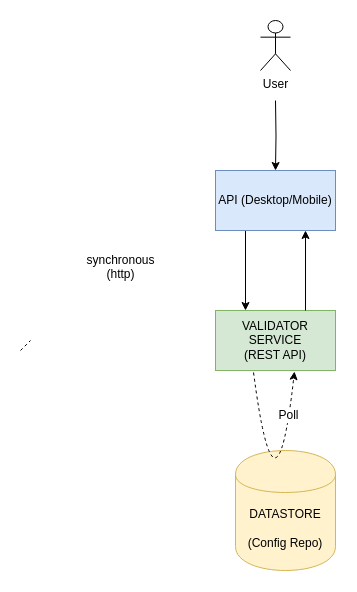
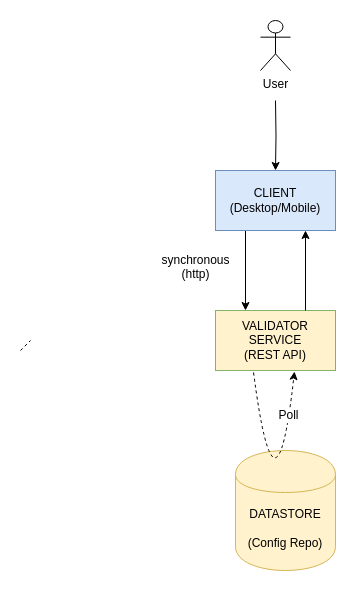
node "API (Desktop/Mobile)": label "API (Desktop/Mobile)" -> "CLIENT (Desktop/Mobile)"
node "synchronous (http)": moved (121, 266) -> (196, 266)
node "VALIDATOR SERVICE (REST API)": fillcolor #d5e8d4 -> #fff2cc
